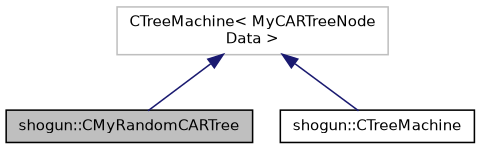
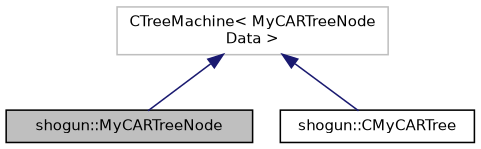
node "shogun::CMyRandomCARTree": label "shogun::CMyRandomCARTree" -> "shogun::MyCARTreeNode"
node "shogun::CTreeMachine": label "shogun::CTreeMachine" -> "shogun::CMyCARTree"
